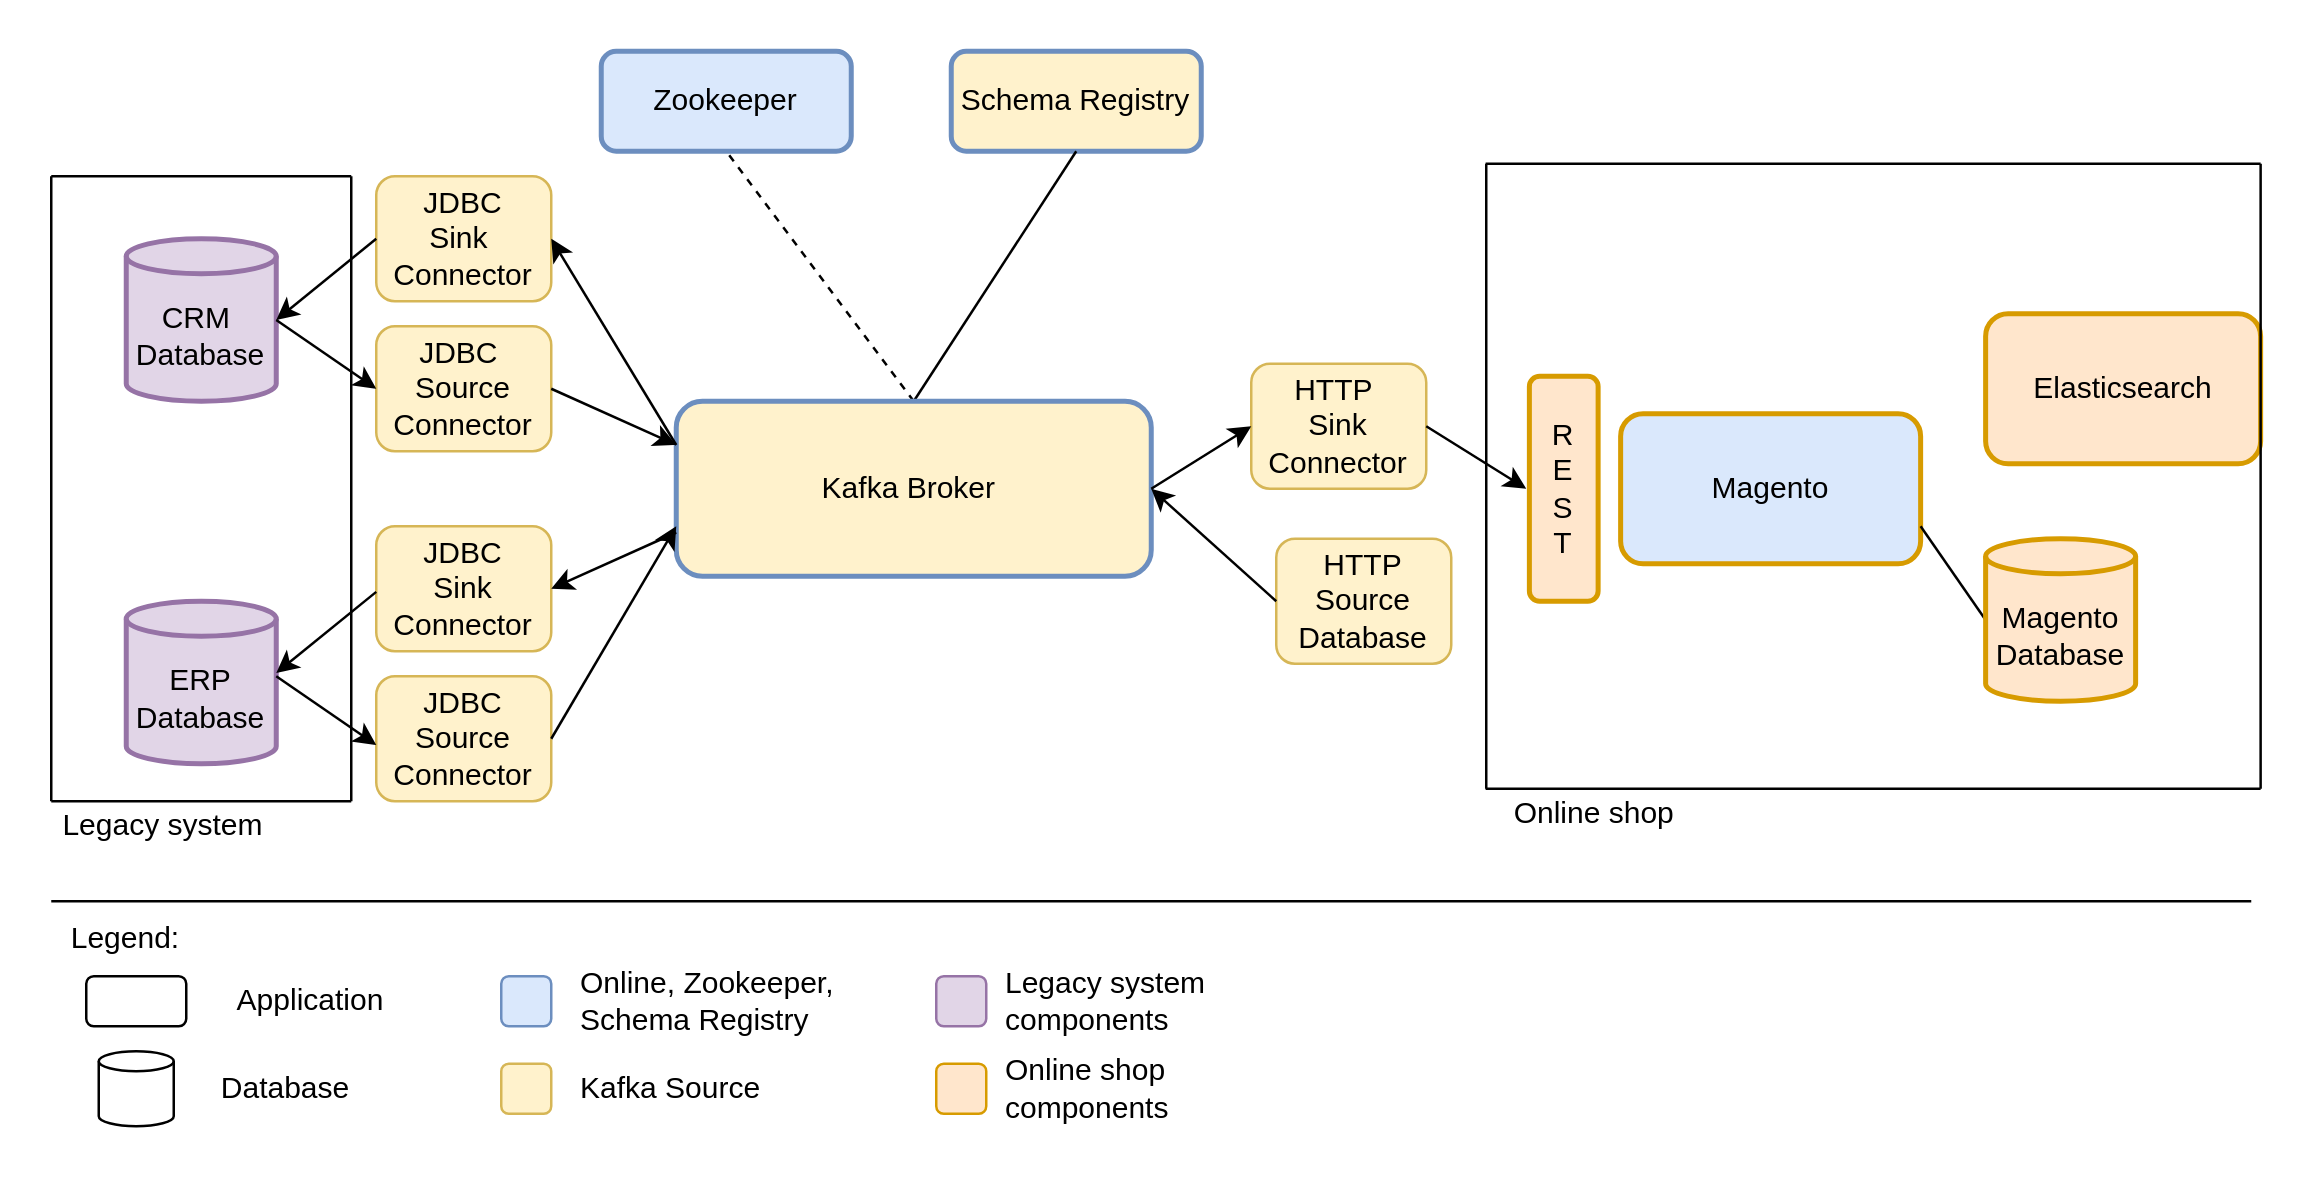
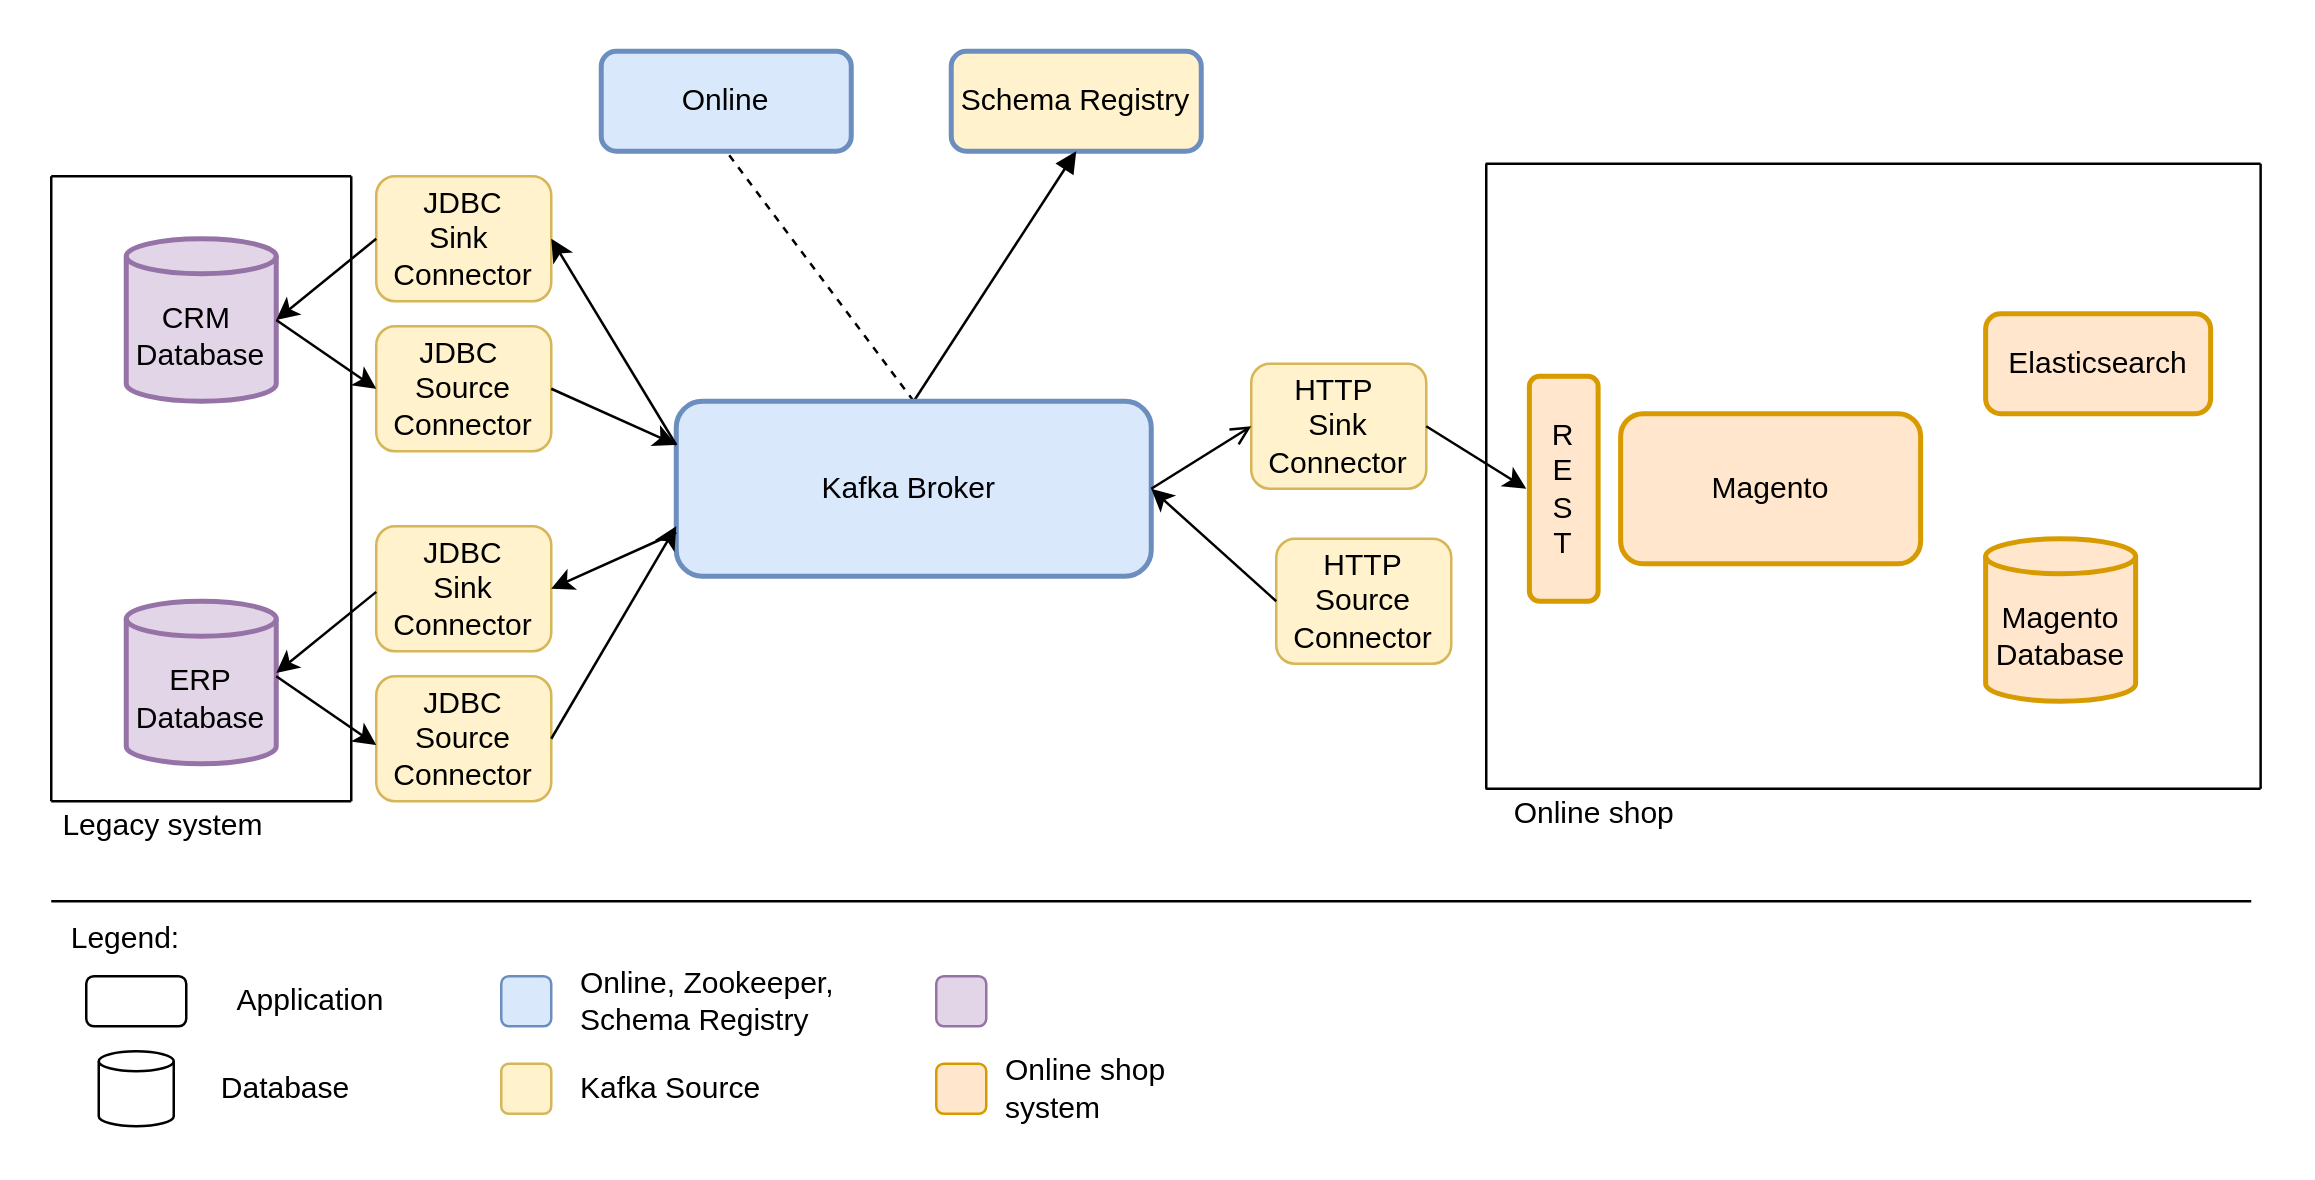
node "Zookeeper": label "Zookeeper" -> "Online"
edge "Schema Registry" -- "Kafka Broker": arrowhead none -> block
node "Elasticsearch": size 275x150 -> 225x100
edge "Kafka Broker" -> "HTTP Sink Connector": arrowhead classic -> open
node "Kafka Broker": fillcolor #fff2cc -> #dae8fc
node "Magento": fillcolor #dae8fc -> #ffe6cc
edge "Magento" -- "Magento Database": removed
node "HTTP Source Database": label "HTTP Source Database" -> "HTTP Source Connector"
node "Legacy system components": removed
node "Online shop components": label "Online shop components" -> "Online shop system"
